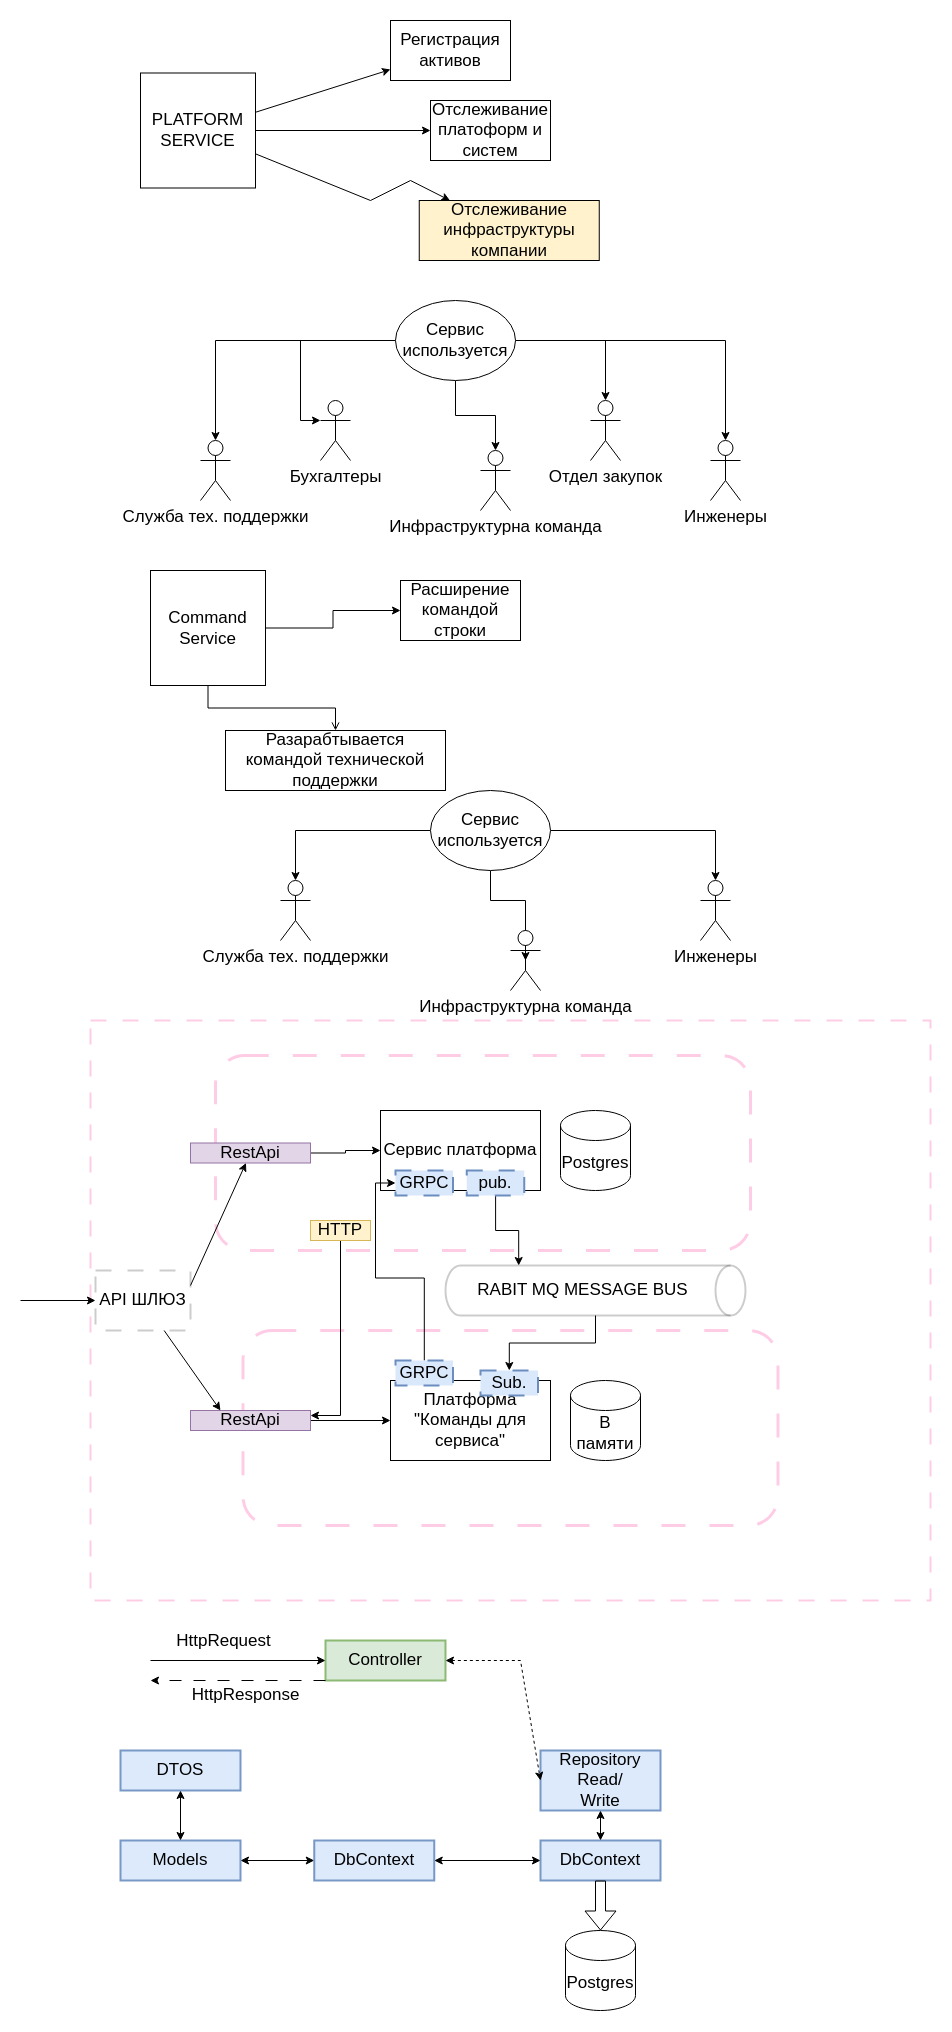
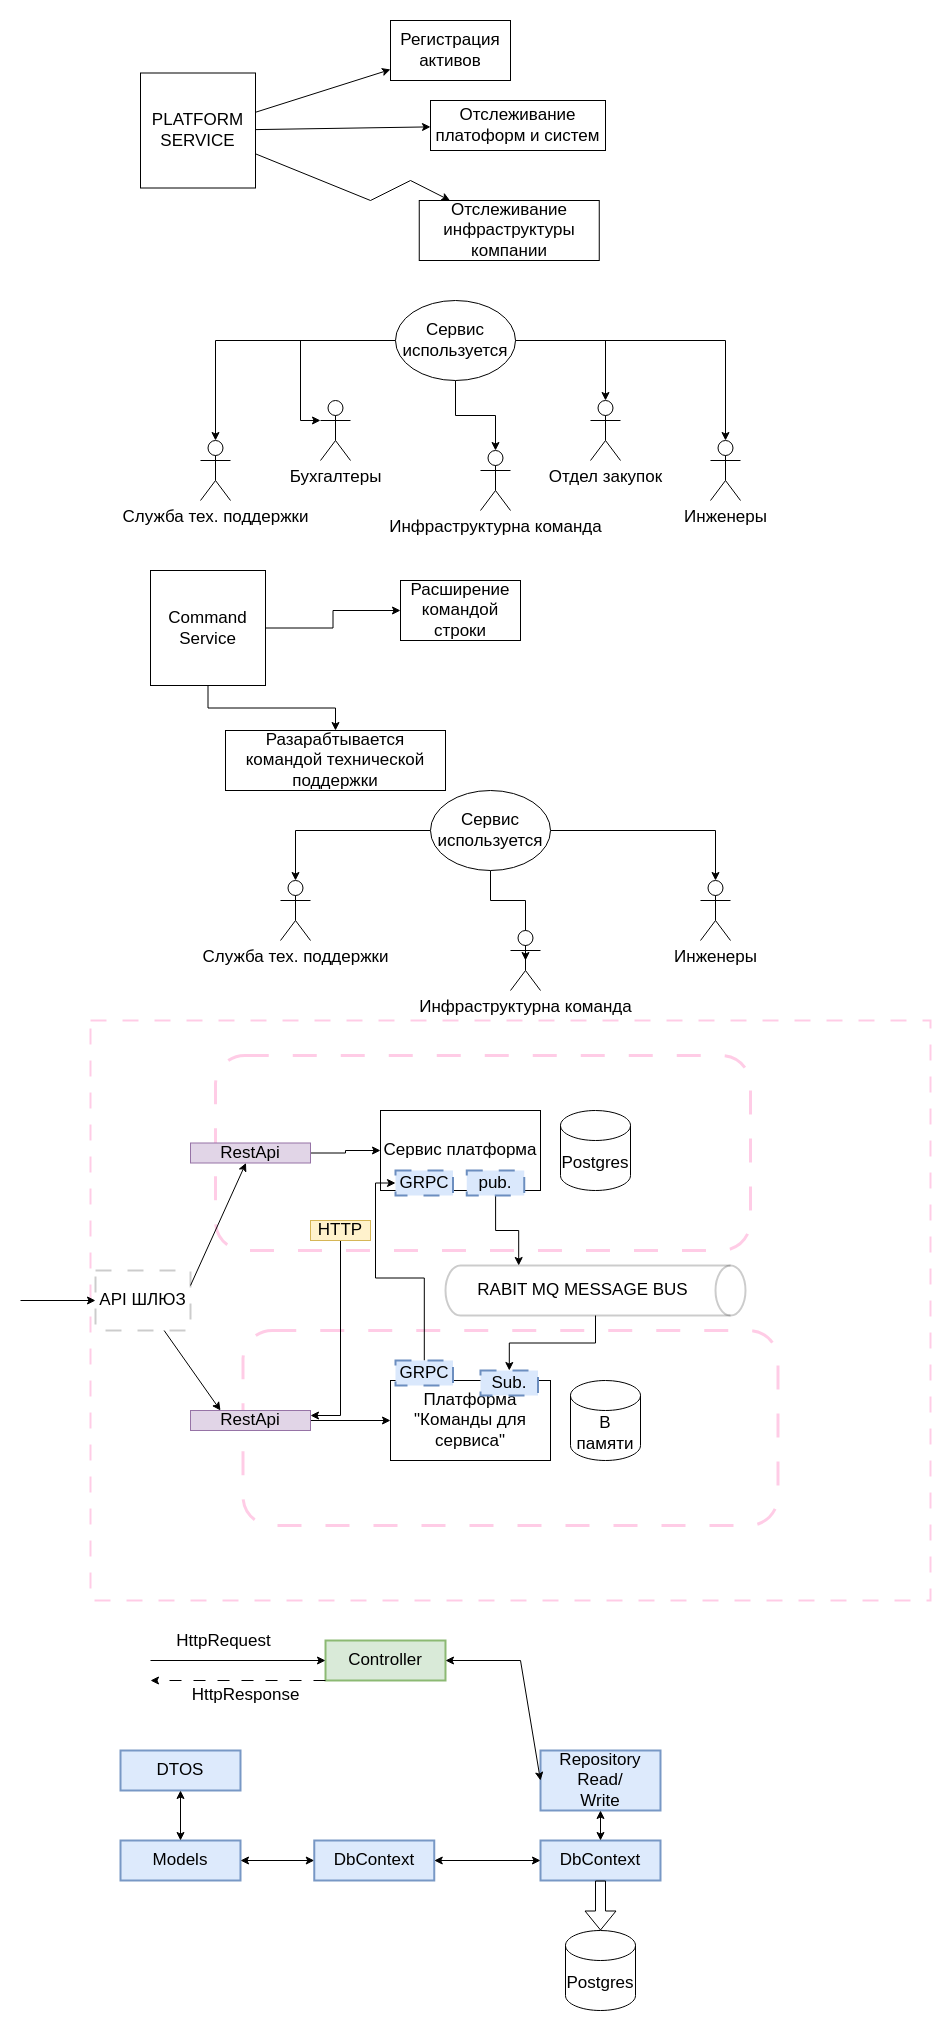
node "Отслеживание платоформ и систем": size 120x60 -> 175x50
node "Отслеживание инфраструктуры компании": fillcolor #fff2cc -> #ffffff
edge "Command Service" -> "Разарабтывается командой технической поддержки": arrowhead open -> classic
edge "Controller" -- "Repository Read/ Write": style dashed -> solid
